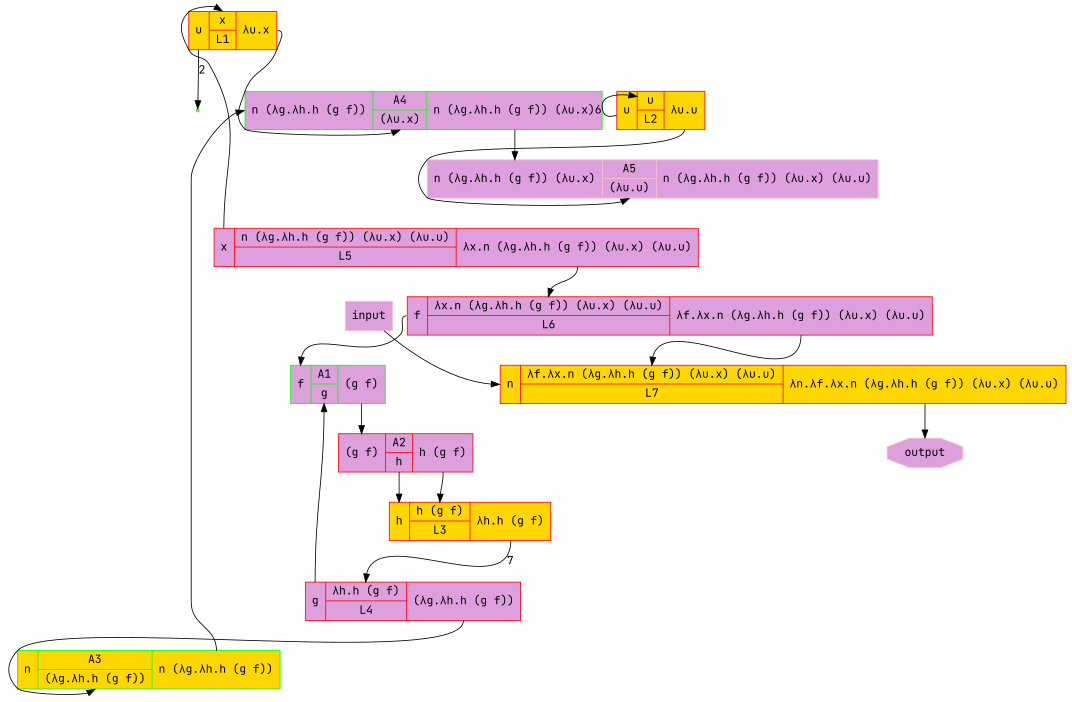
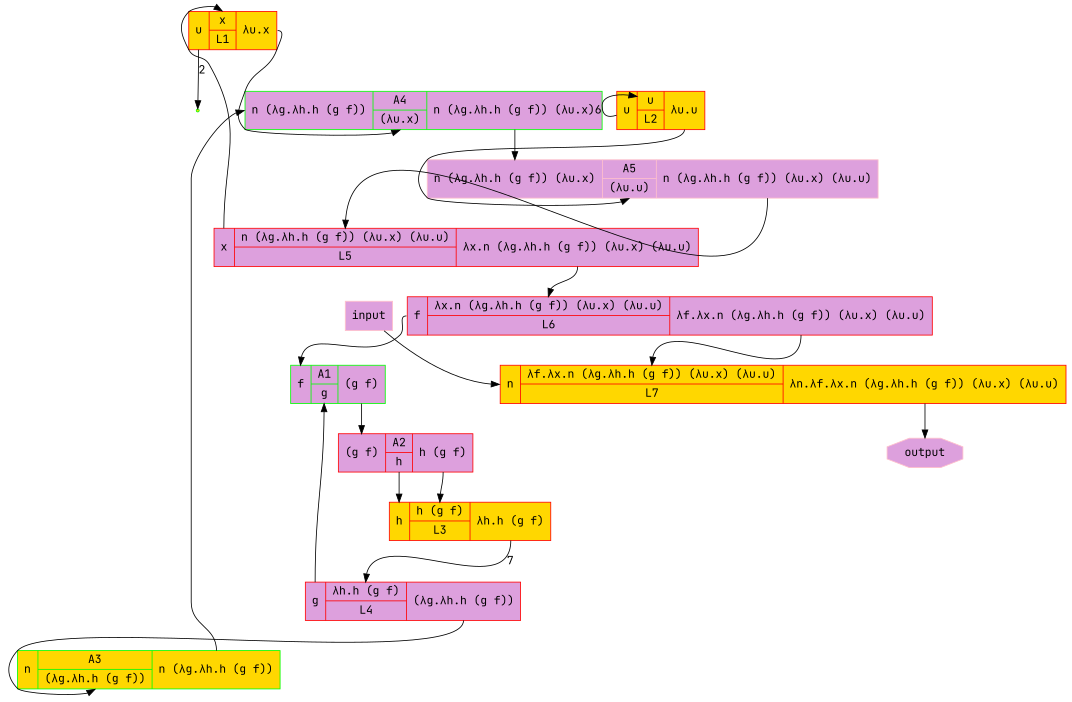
edge "n (λg.λh.h (g f)) (λu.x)" -> "x": added
